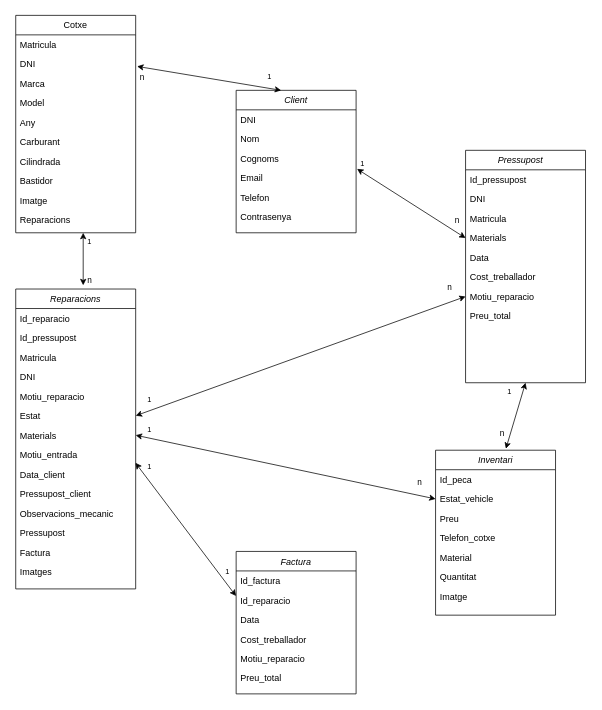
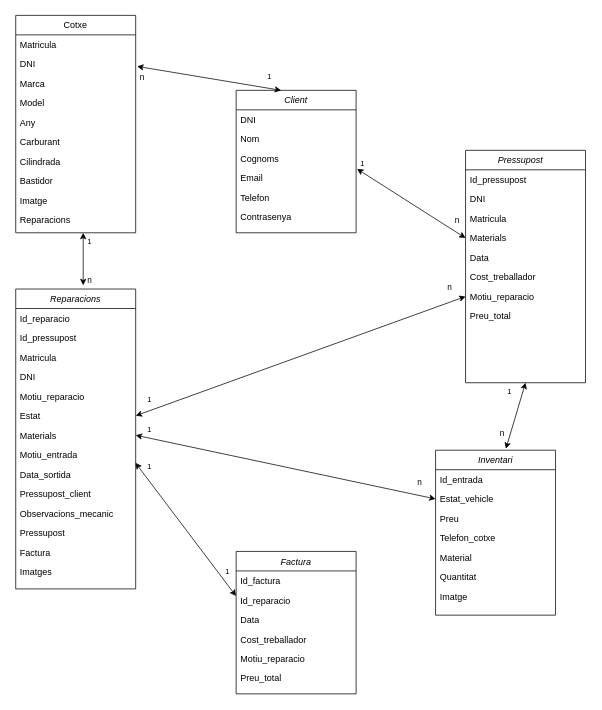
node "Data_client": label "Data_client" -> "Data_sortida"
node "Id_peca": label "Id_peca" -> "Id_entrada"
